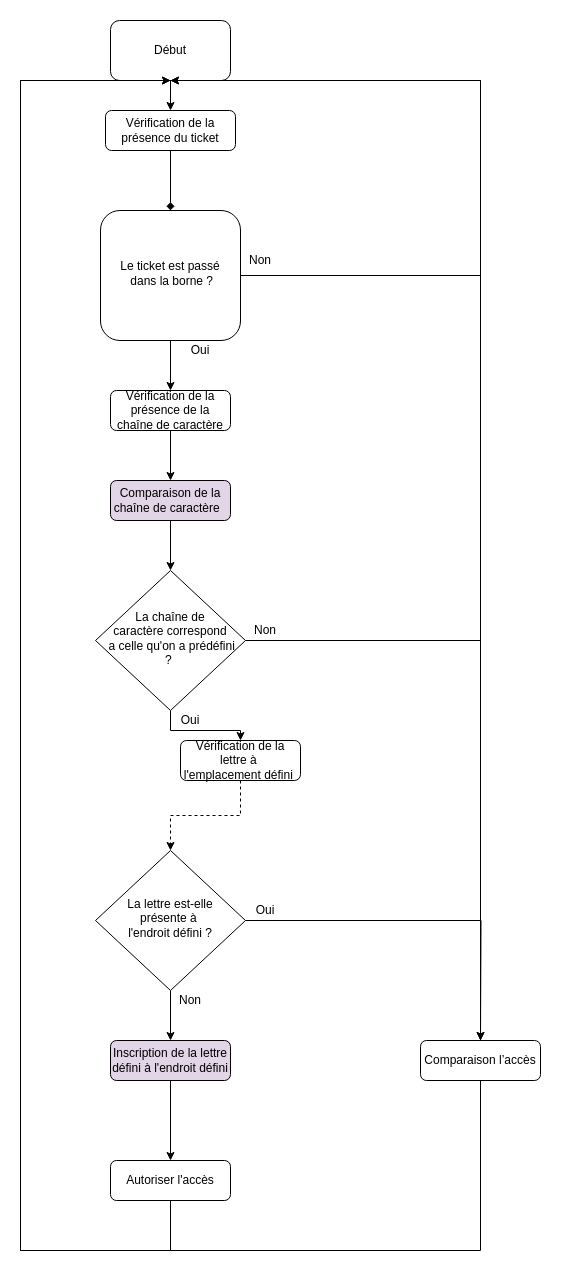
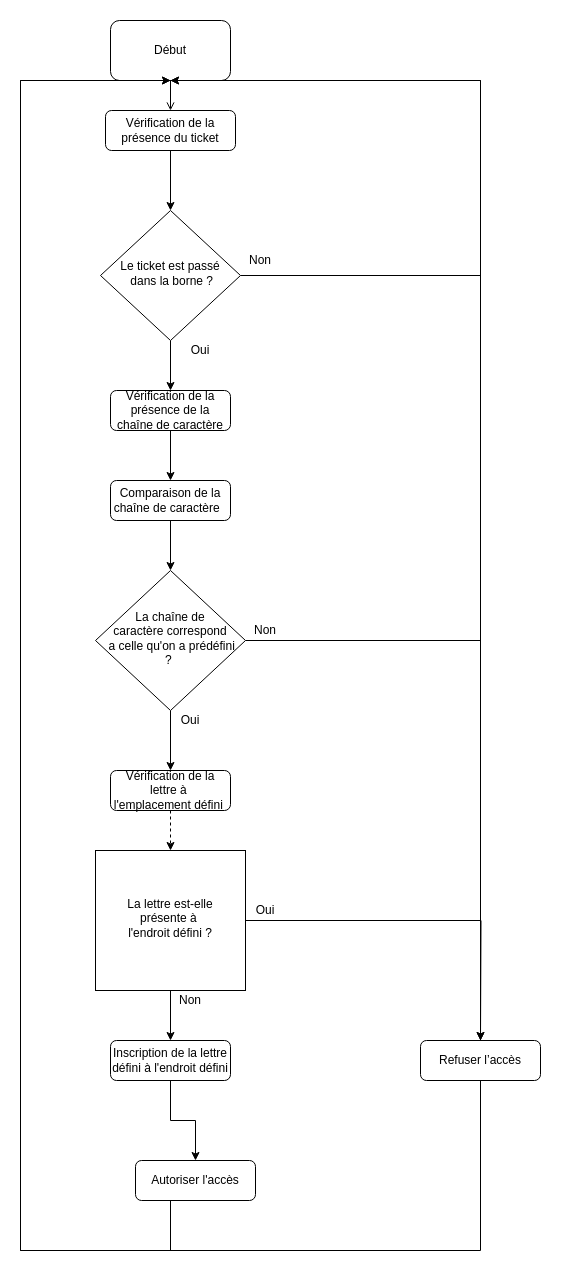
edge "Début" -> "Vérification de la présence du ticket": arrowhead classic -> open
edge "Vérification de la présence du ticket" -> "Le ticket est passé dans la borne ?": arrowhead diamond -> classic
node "Le ticket est passé dans la borne ?": shape rounded rectangle -> diamond
node "Comparaison de la chaîne de caractère": fillcolor #e1d5e7 -> #ffffff
node "Vérification de la lettre à l'emplacement défini": moved (241, 761) -> (171, 791)
node "La lettre est-elle présente à l'endroit défini ?": shape diamond -> rectangle
node "Inscription de la lettre défini à l'endroit défini": fillcolor #e1d5e7 -> #ffffff
node "Comparaison l’accès": label "Comparaison l’accès" -> "Refuser l’accès"
node "Autoriser l'accès": moved (171, 1181) -> (196, 1181)
